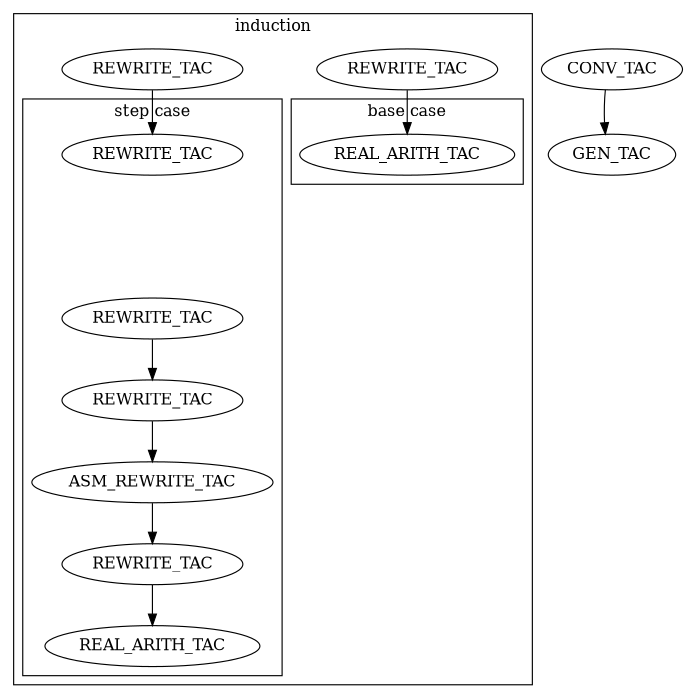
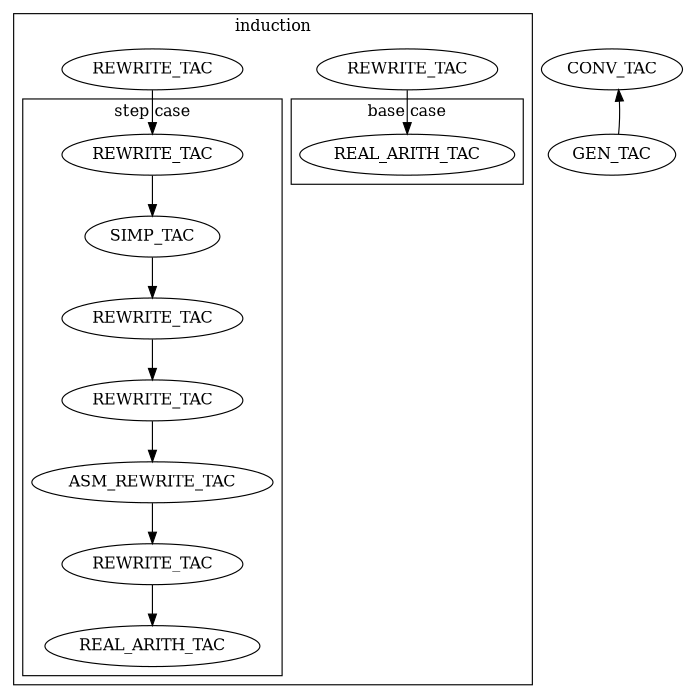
edge "CONV_TAC" -> "GEN_TAC": reversed
node "SIMP_TAC": added
